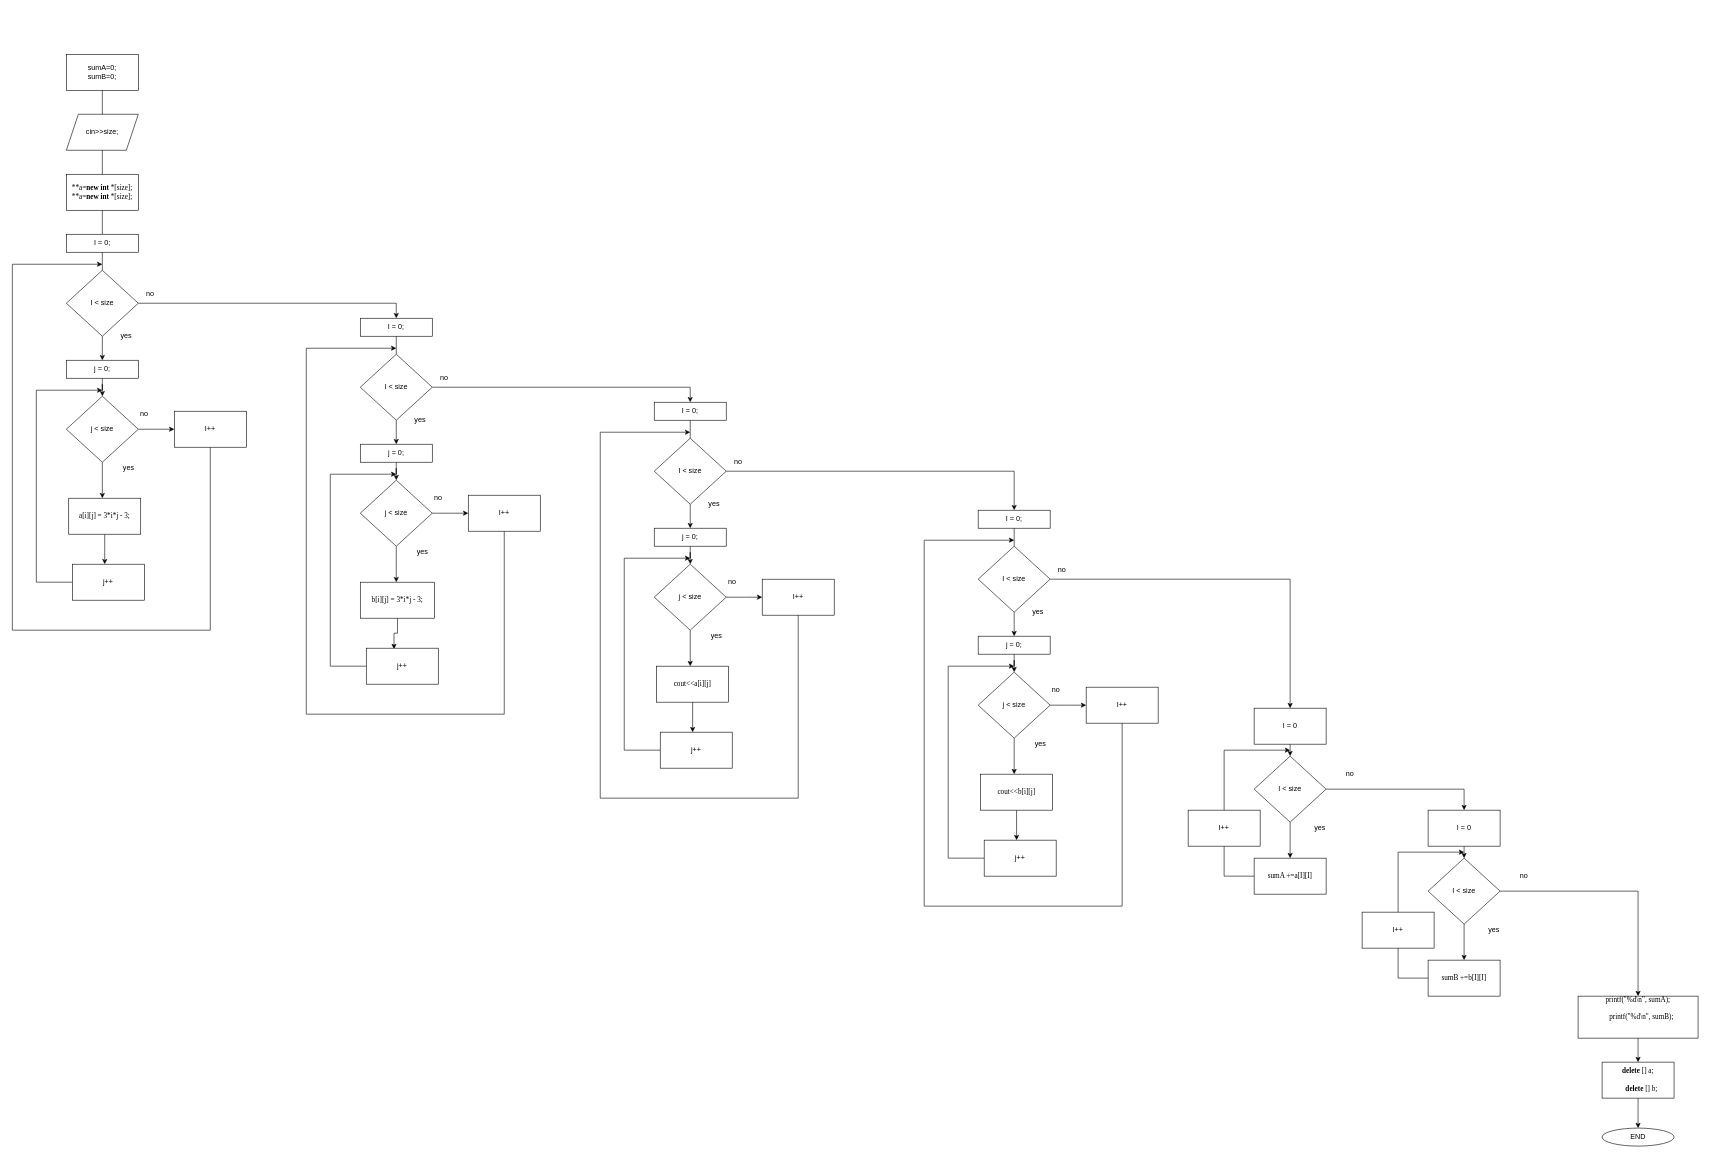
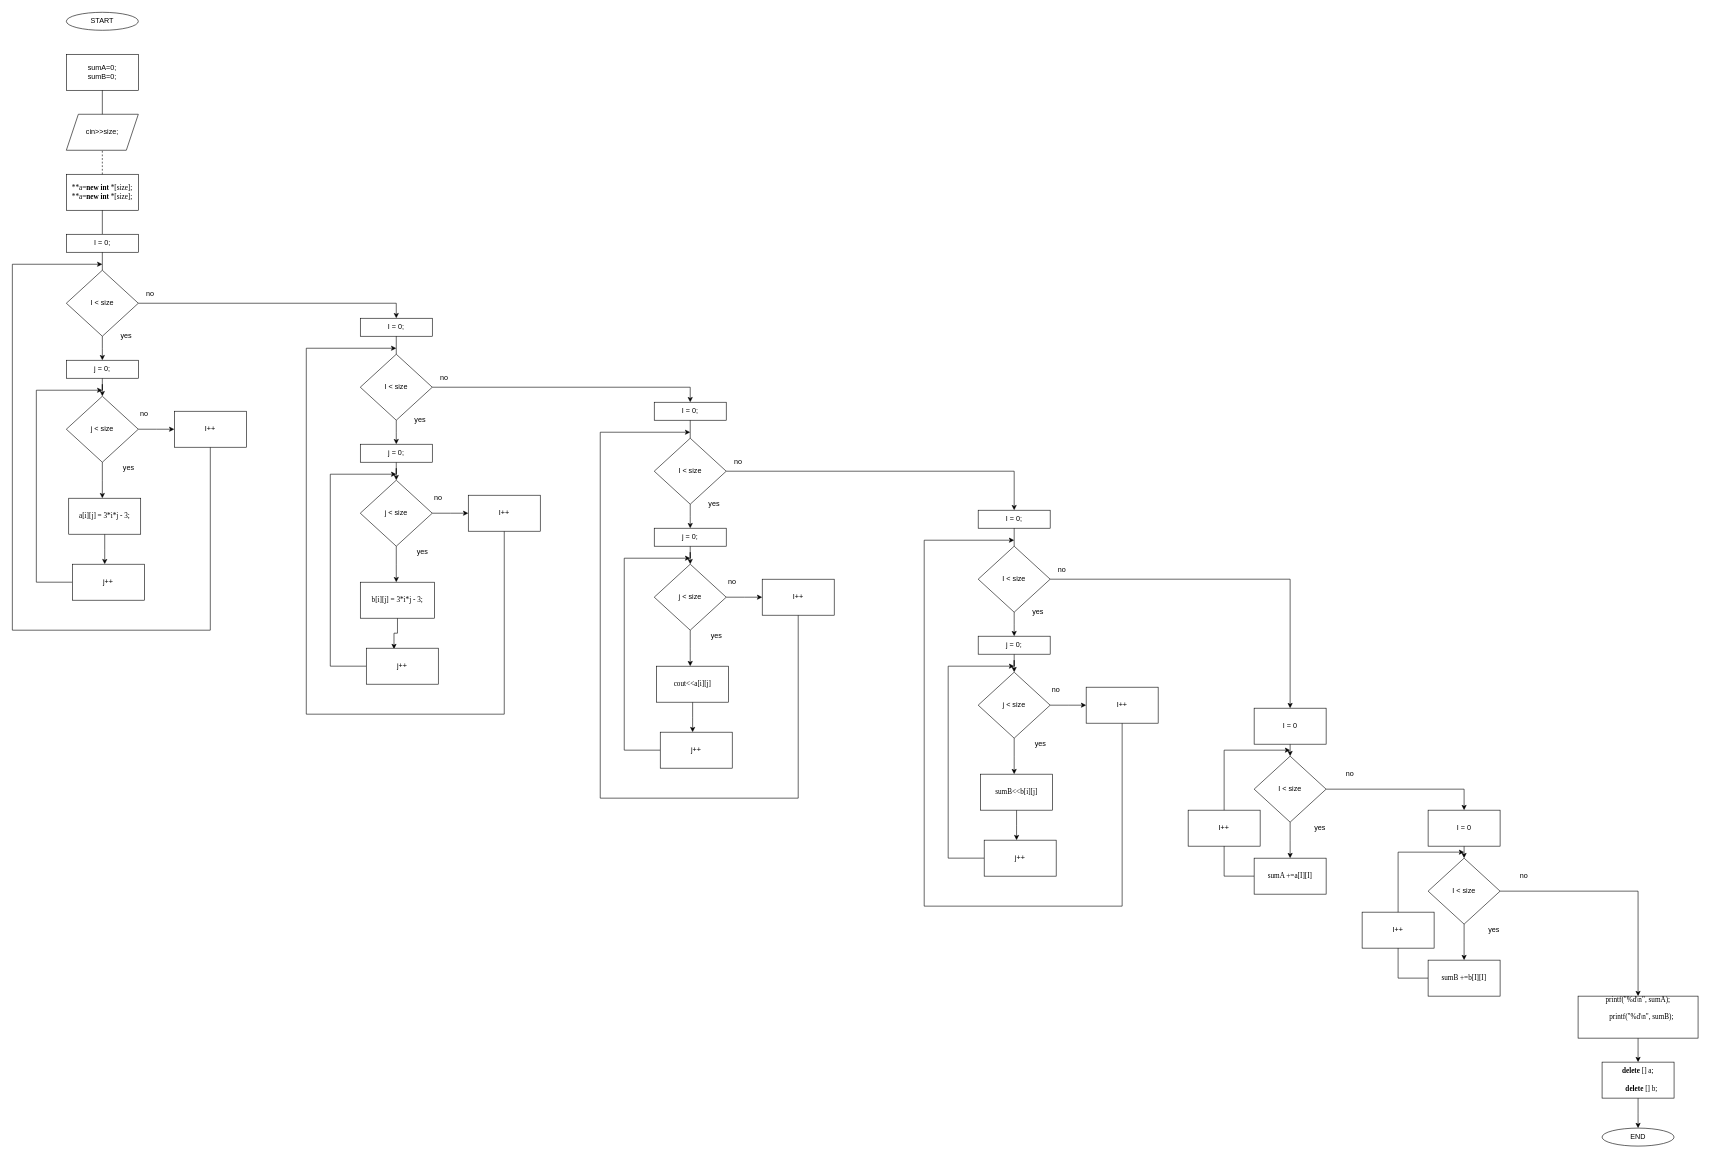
node "START": added
edge "cin>>size;" -- "**a=new int *[size]; **a=new int *[size];": style solid -> dashed
node "cout<<b[i][j]": label "cout<<b[i][j]" -> "sumB<<b[i][j]"
